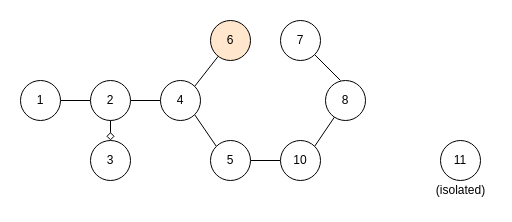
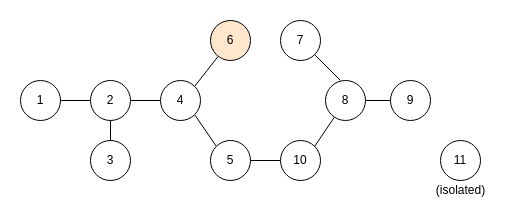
edge "8" -- "9": added
node "9": added
edge "2" -> "3": arrowhead diamond -> none
